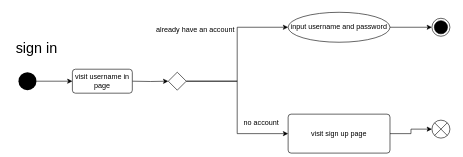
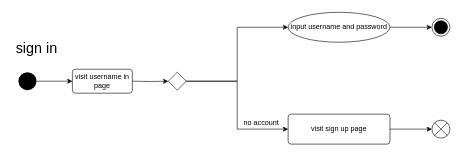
node "already have an account": removed
node "visit sign up page": size 102x39 -> 102x30
